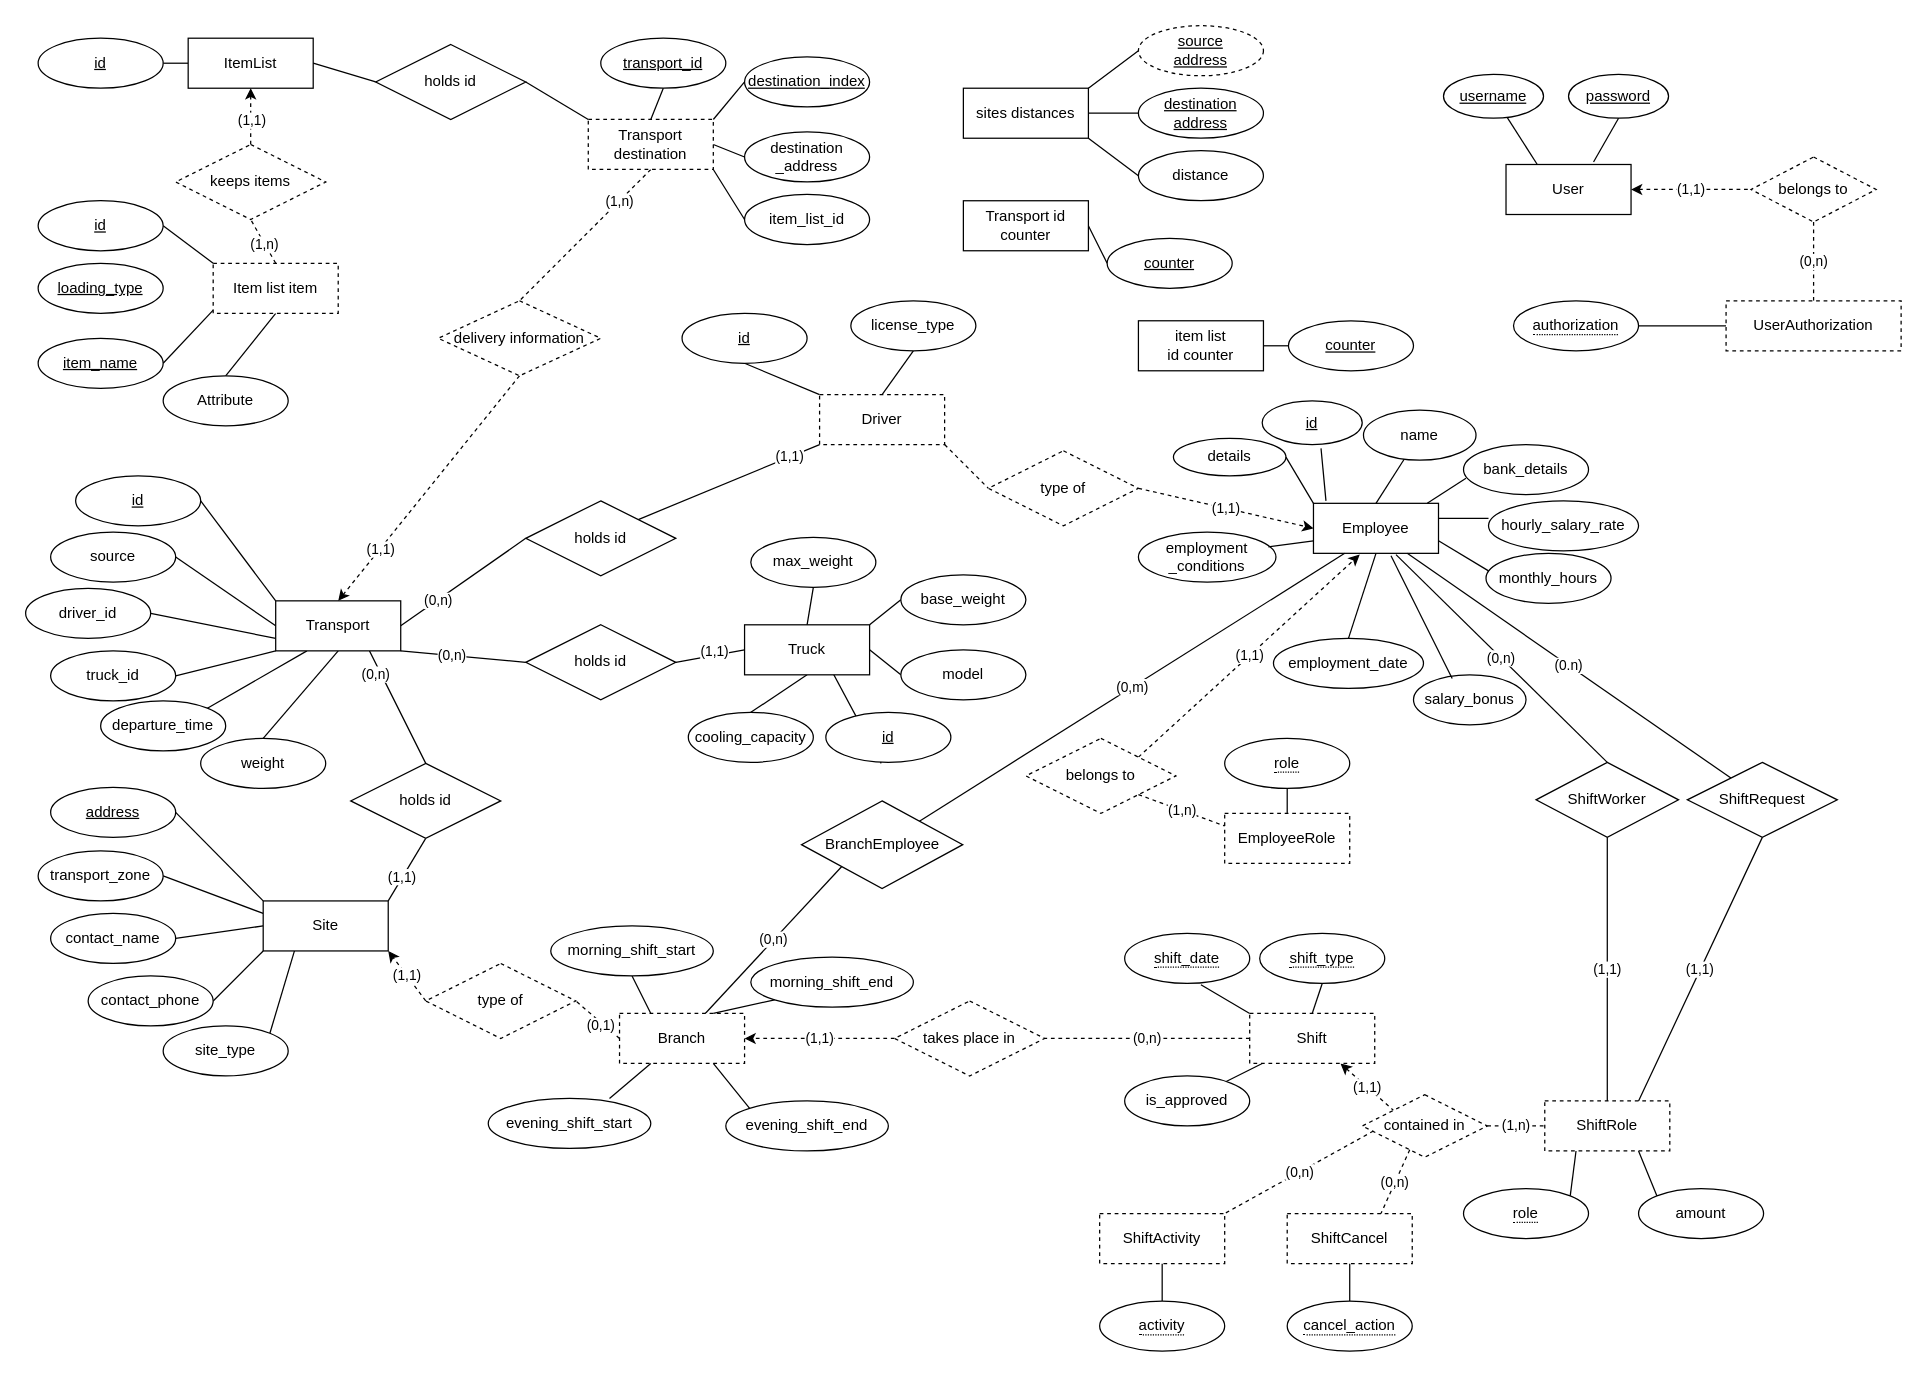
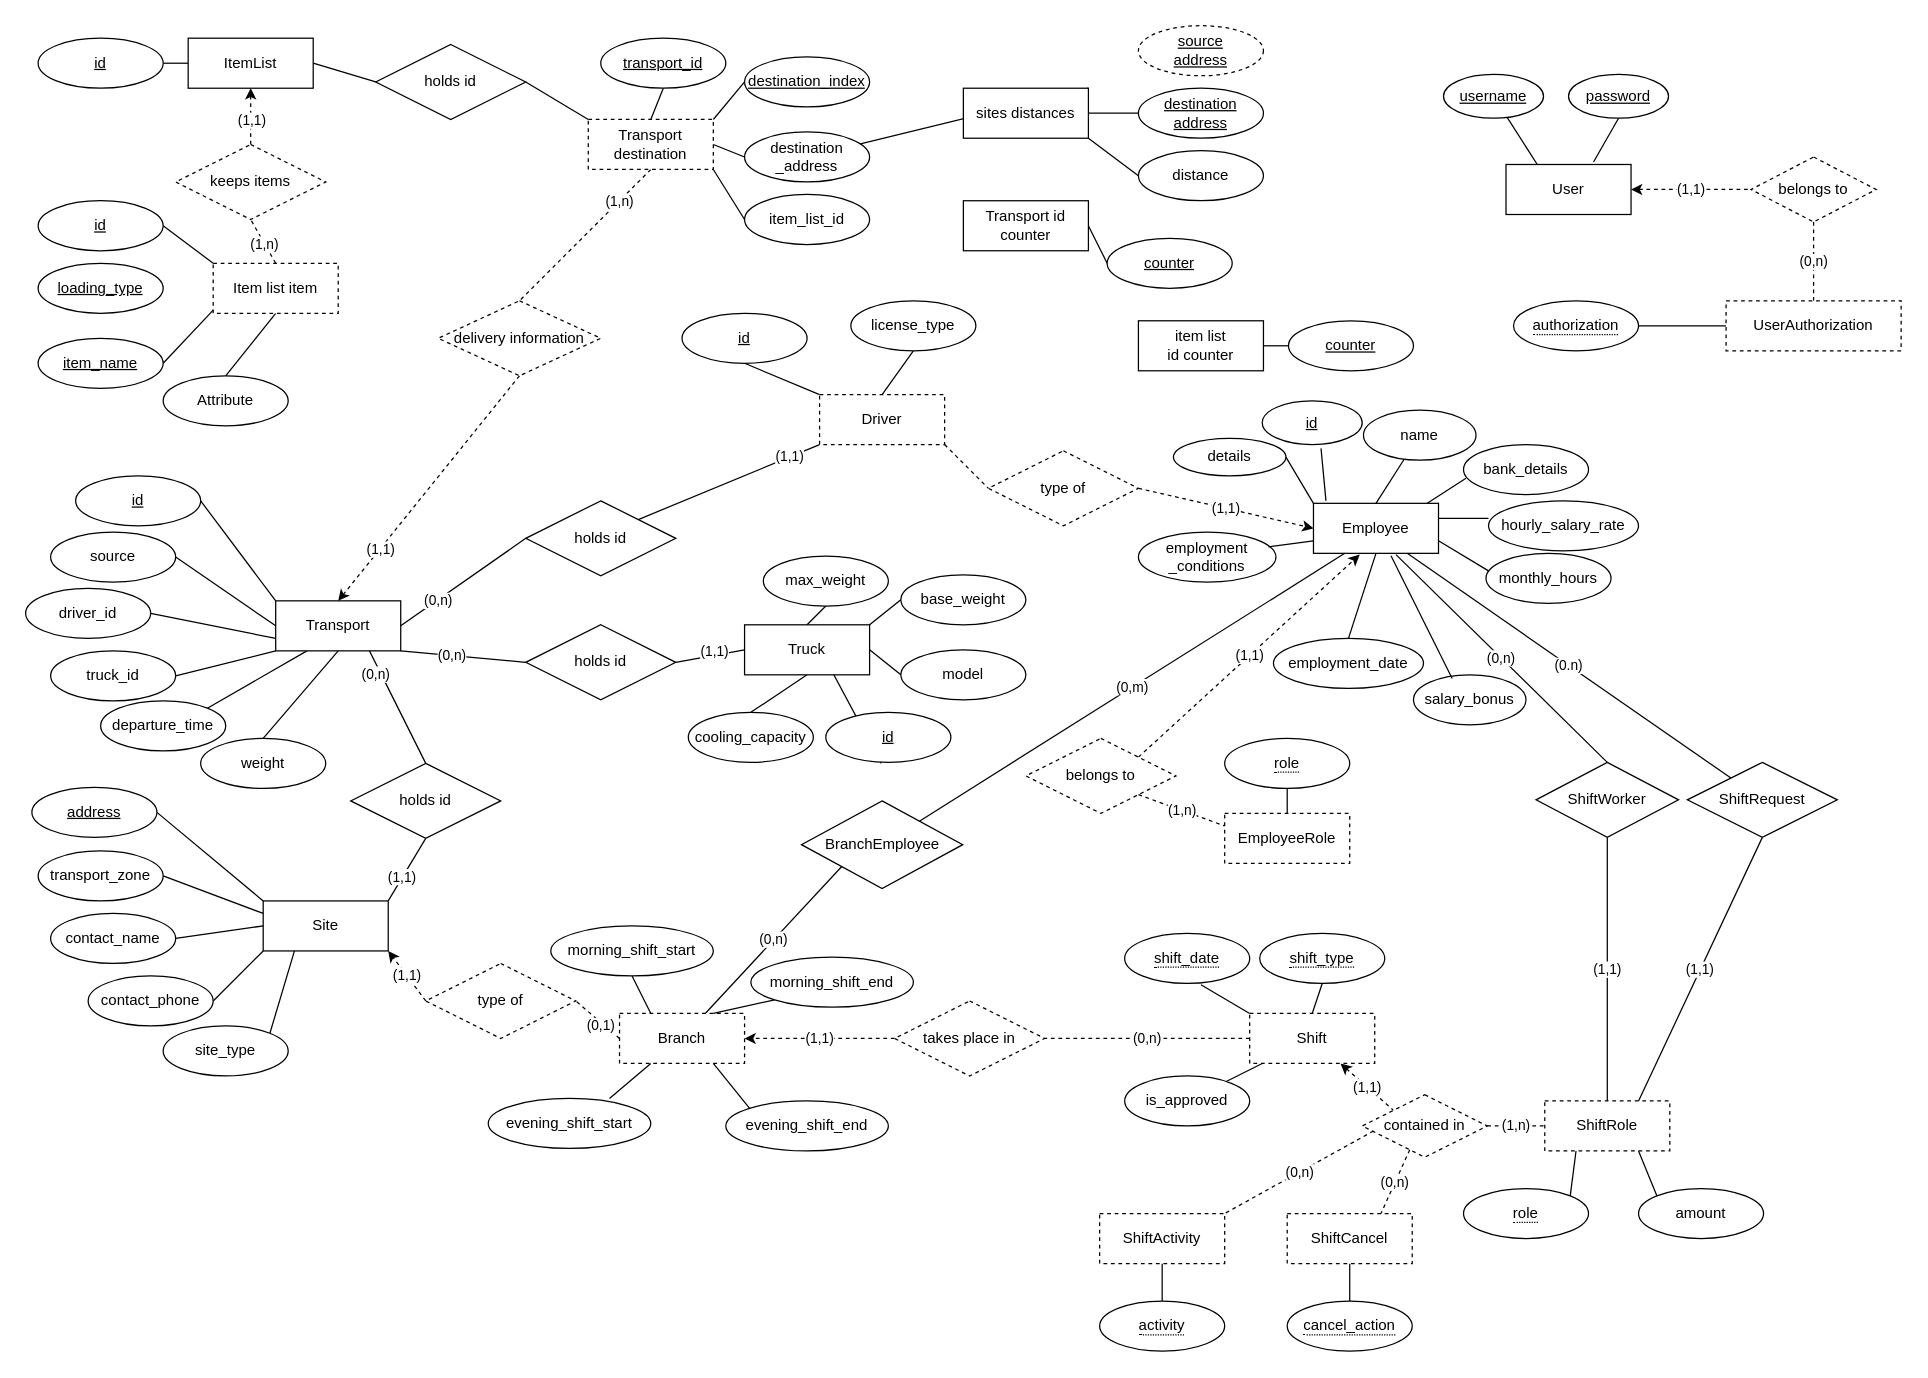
edge "source address" -- "sites distances": now "destination _address" -- "sites distances"
node "max_weight": moved (813, 562) -> (826, 581)
node "address": moved (113, 812) -> (94, 812)
